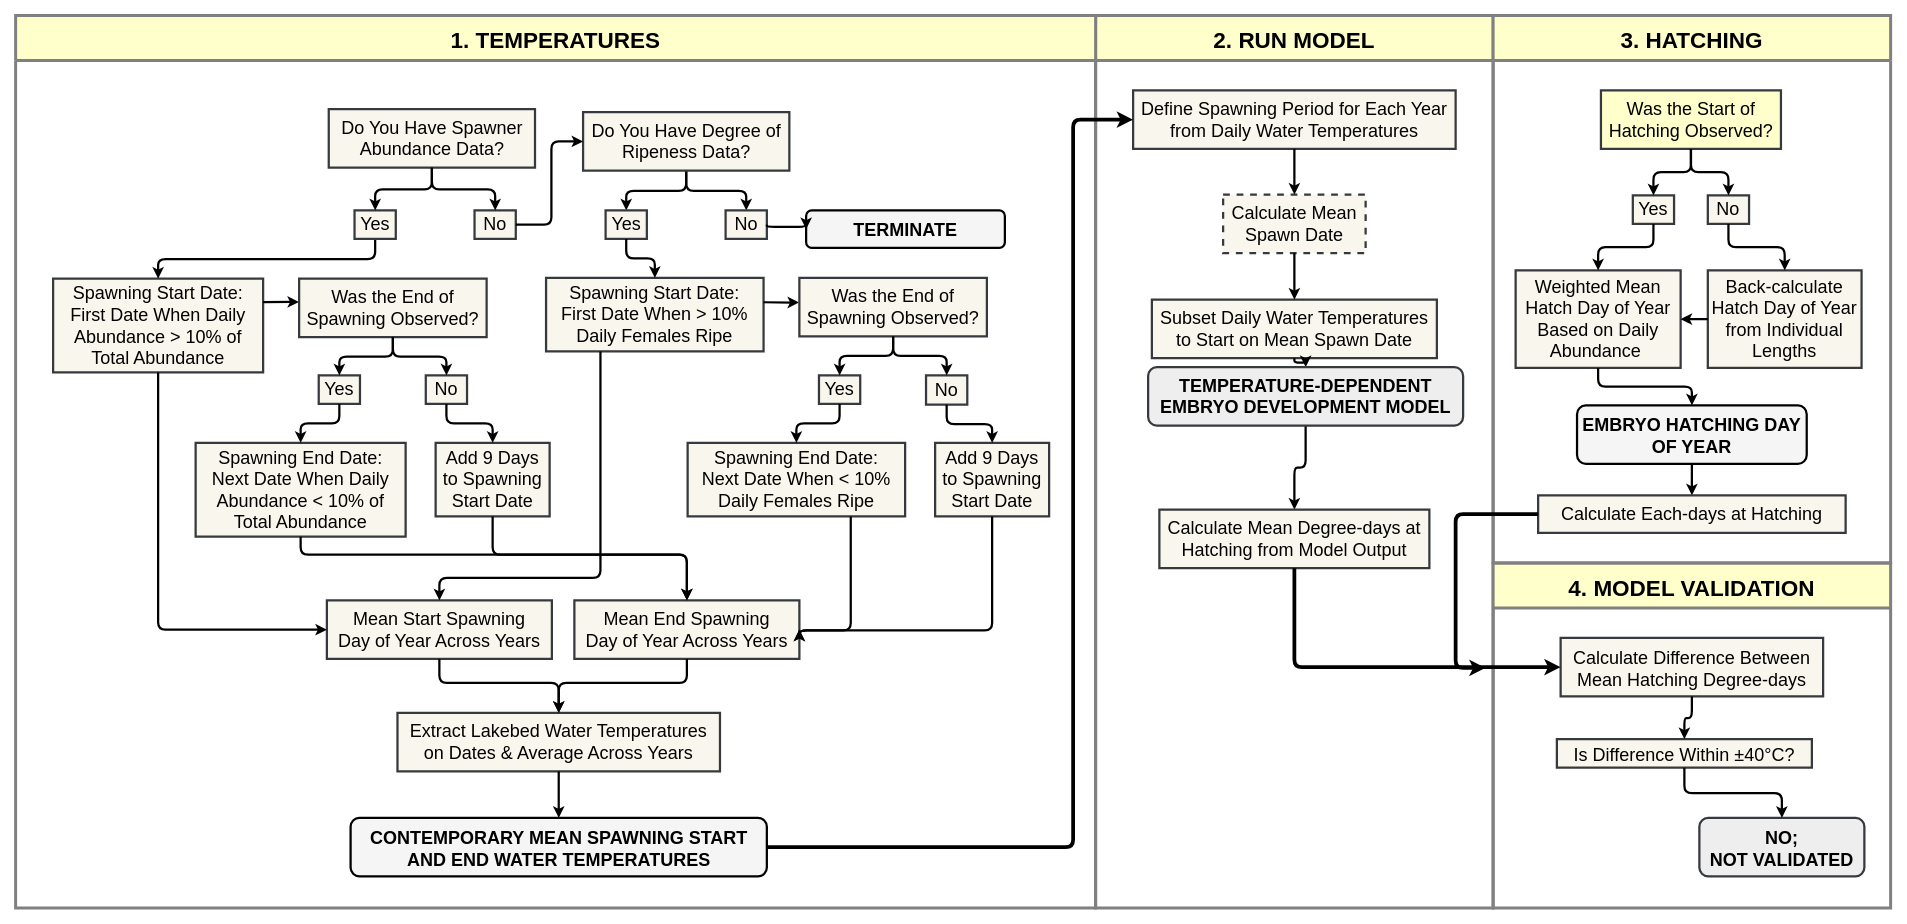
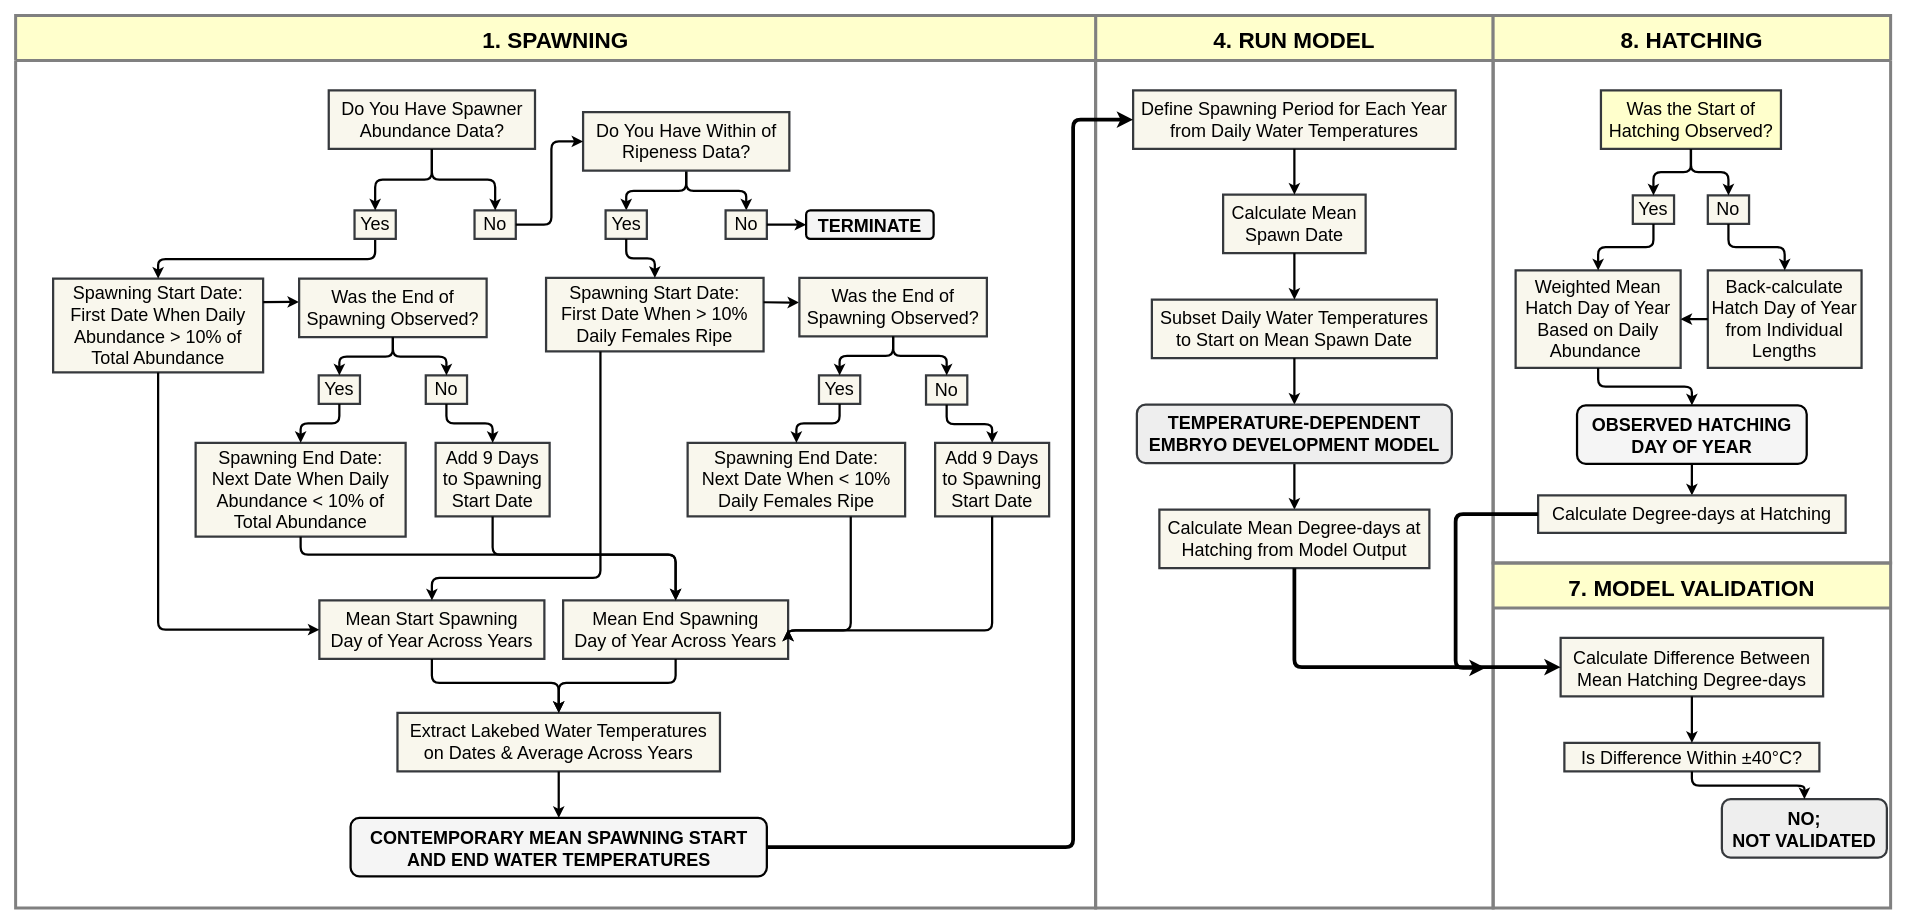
node "1. TEMPERATURES": label "1. TEMPERATURES" -> "1. SPAWNING"
node "2. RUN MODEL": label "2. RUN MODEL" -> "4. RUN MODEL"
node "3. HATCHING": label "3. HATCHING" -> "8. HATCHING"
node "Do You Have Spawner Abundance Data?": moved (432, 138) -> (432, 120)
node "Do You Have Degree of Ripeness Data?": label "Do You Have Degree of Ripeness Data?" -> "Do You Have Within of Ripeness Data?"
node "Calculate Mean Spawn Date": style dashed -> solid
node "TERMINATE": size 199x38 -> 128x29
node "TEMPERATURE-DEPENDENT EMBRYO DEVELOPMENT MODEL": moved (1305, 396) -> (1294, 434)
node "EMBRYO HATCHING DAY OF YEAR": label "EMBRYO HATCHING DAY OF YEAR" -> "OBSERVED HATCHING DAY OF YEAR"
node "Calculate Each-days at Hatching": label "Calculate Each-days at Hatching" -> "Calculate Degree-days at Hatching"
node "4. MODEL VALIDATION": label "4. MODEL VALIDATION" -> "7. MODEL VALIDATION"
node "Mean Start Spawning Day of Year Across Years": moved (439, 630) -> (432, 630)
node "Mean End Spawning Day of Year Across Years": moved (687, 630) -> (675, 630)
node "Is Difference Within ±40°C?": moved (1684, 753) -> (1692, 757)
node "NO; NOT VALIDATED": moved (1782, 847) -> (1804, 828)
